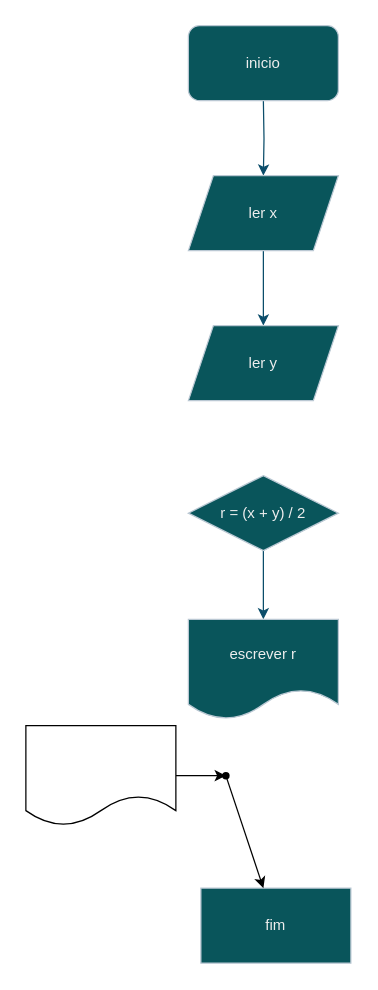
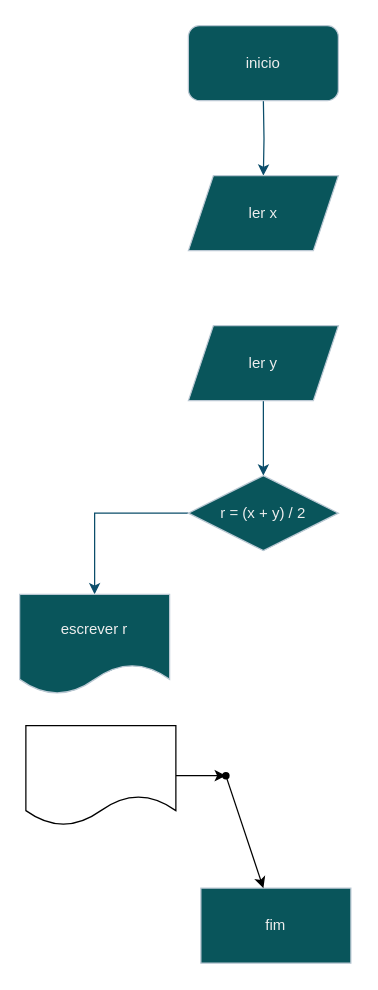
edge "ler x" -> "ler y": removed
edge "ler y" -> "r = (x + y) / 2": added
node "escrever r": moved (263, 669) -> (94, 644)
